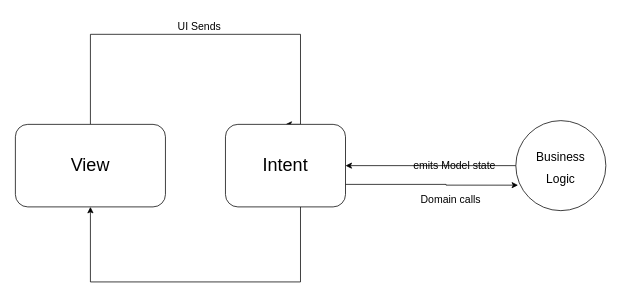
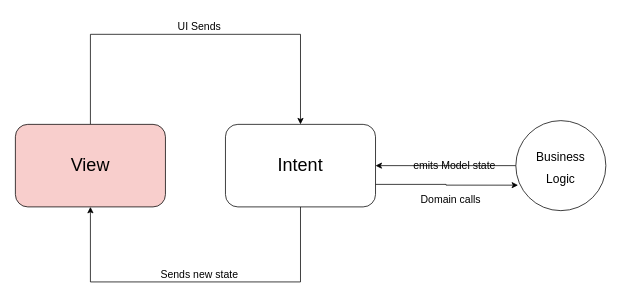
node "View": fillcolor #ffffff -> #f8cecc
node "Intent": size 120x83 -> 150x83
node "Sends new state": added
